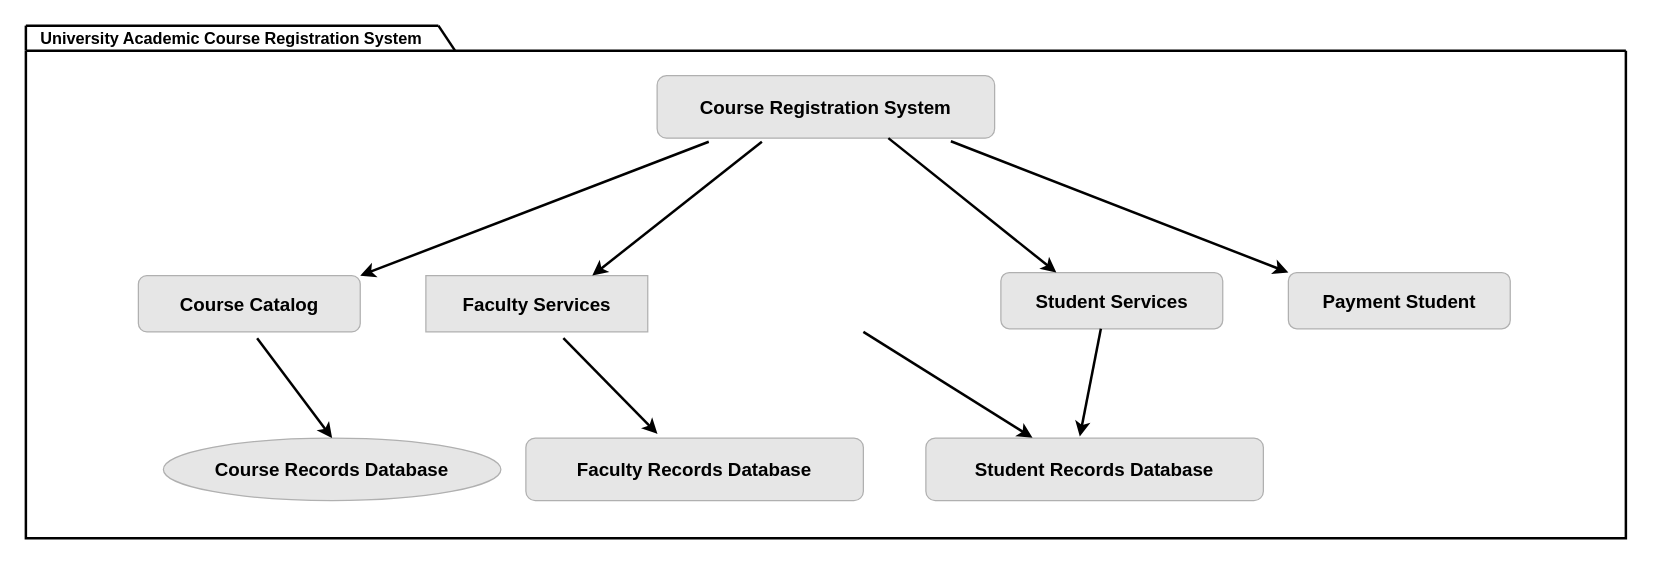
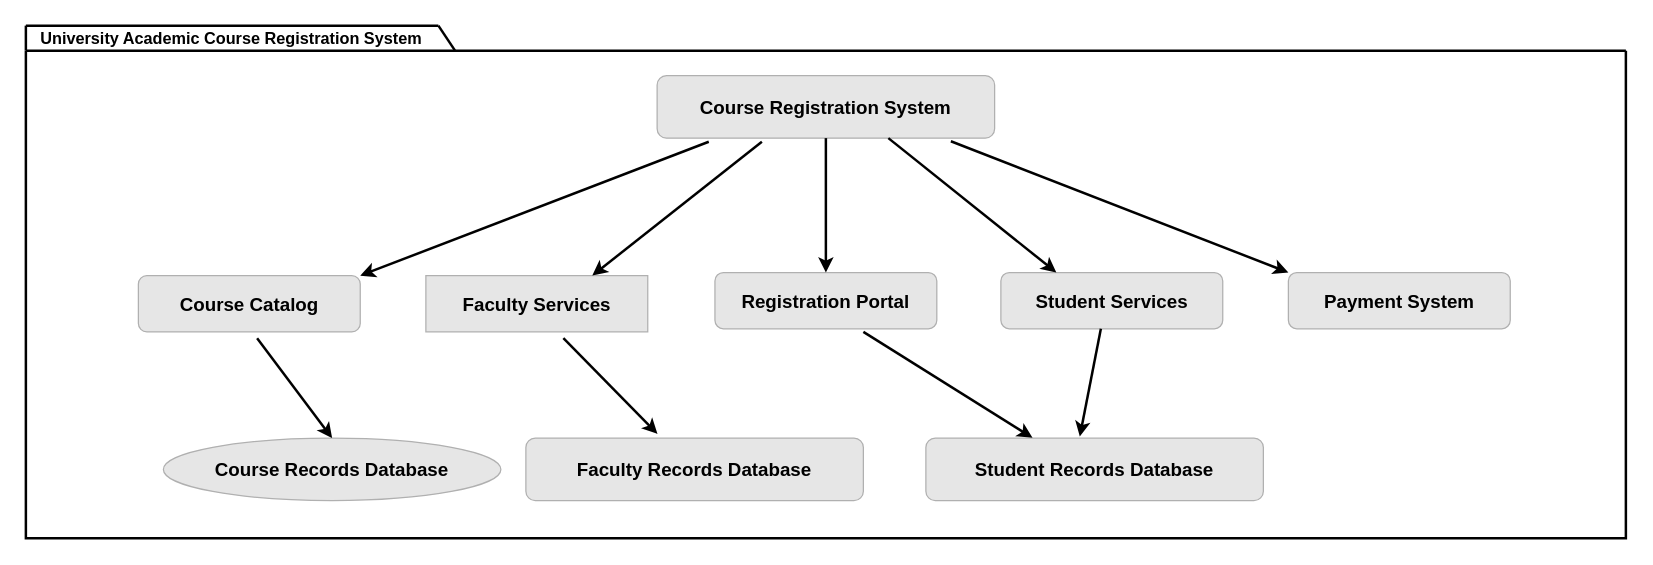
edge "Course Registration System" -> "Registration Portal": added
node "Registration Portal": added
node "Payment Student": label "Payment Student" -> "Payment System"
